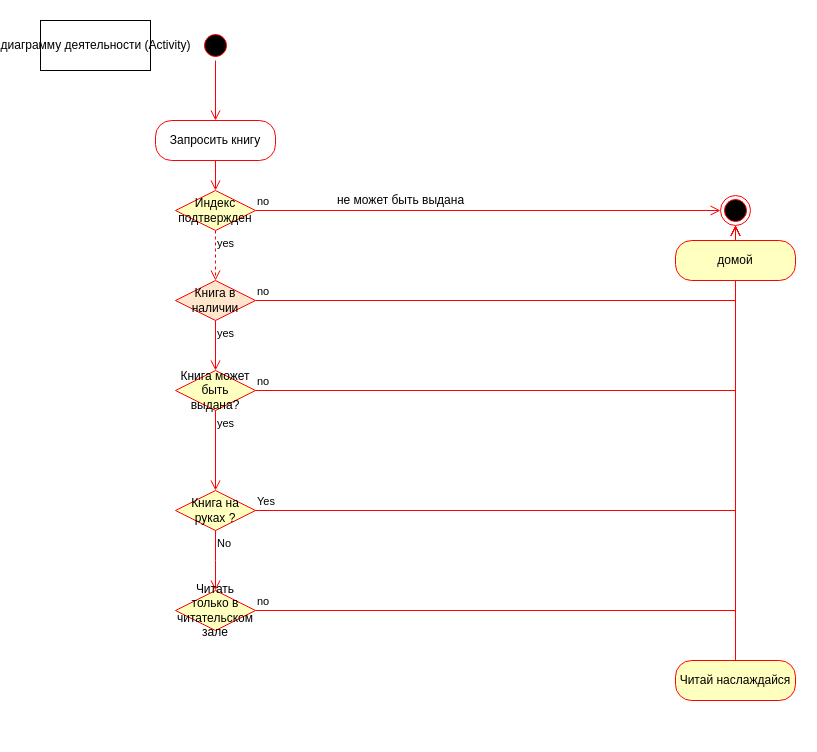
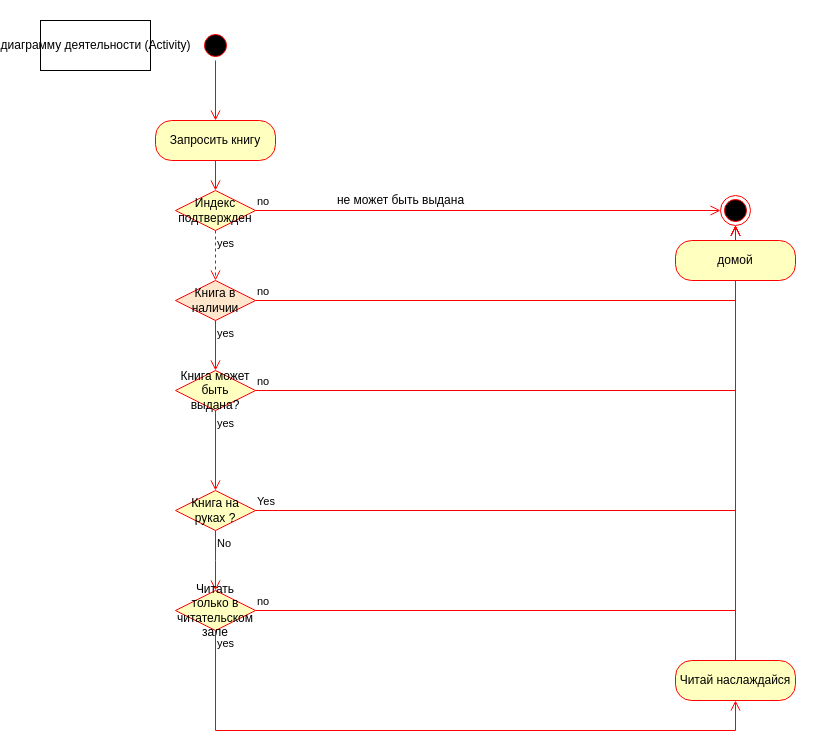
node "Запросить книгу": fillcolor #ffffff -> #ffffc0
edge "Читать только в читательском зале" -> "Читай наслаждайся": added, label "yes"
